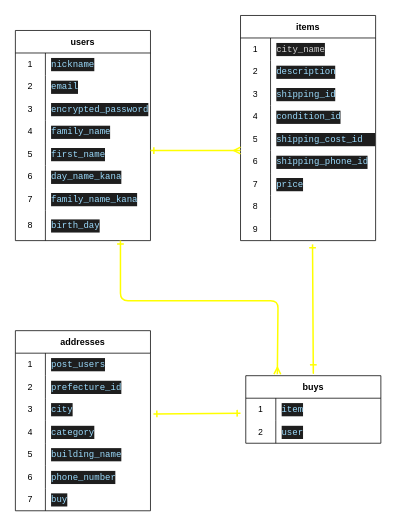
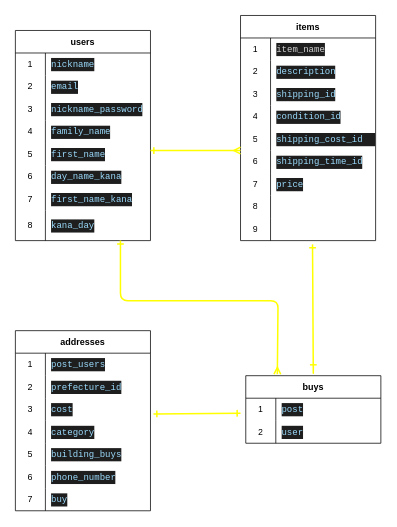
node "city_name": label "city_name" -> "item_name"
node "encrypted_password": label "encrypted_password" -> "nickname_password"
node "shipping_phone_id": label "shipping_phone_id" -> "shipping_time_id"
node "family_name_kana": label "family_name_kana" -> "first_name_kana"
node "birth_day": label "birth_day" -> "kana_day"
node "city": label "city" -> "cost"
node "item": label "item" -> "post"
node "building_name": label "building_name" -> "building_buys"
